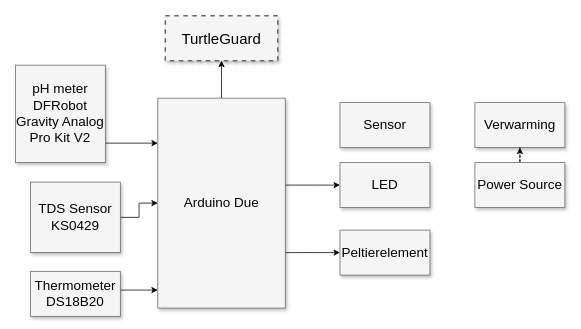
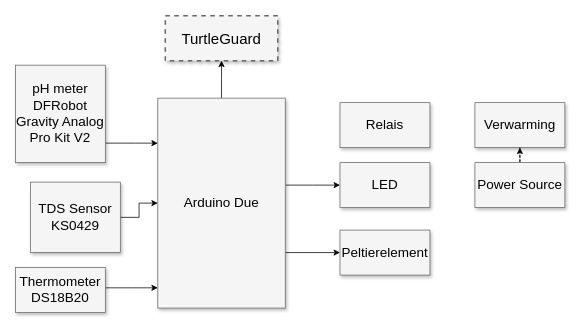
node "Sensor": label "Sensor" -> "Relais"
node "Thermometer DS18B20": moved (75, 294) -> (60, 290)
